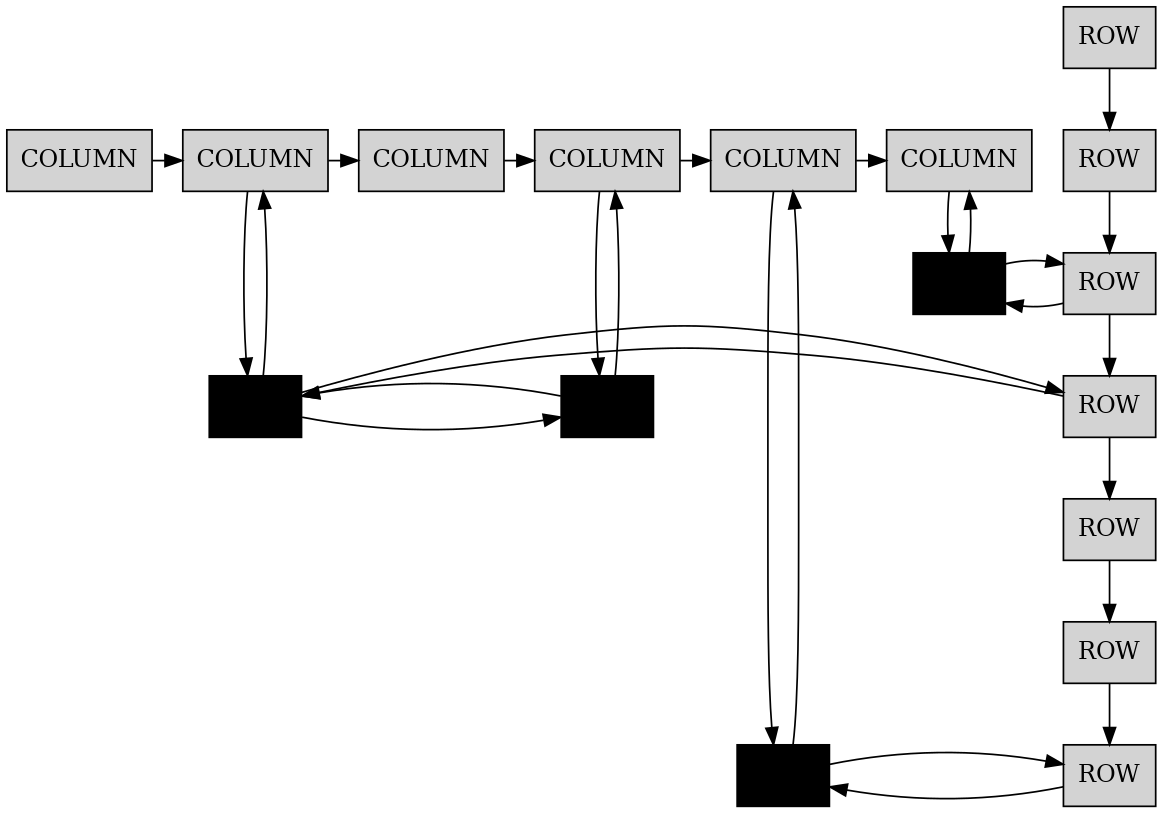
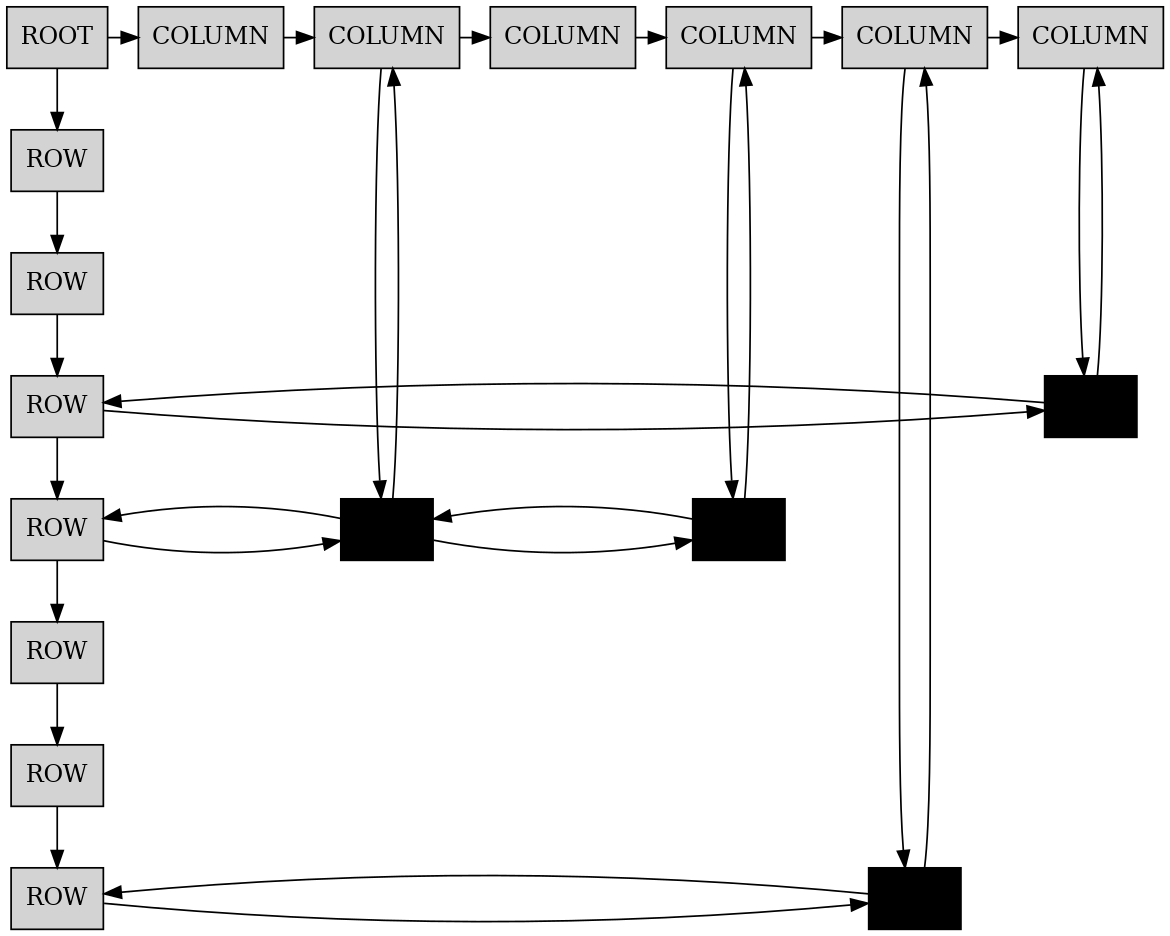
node "ROOT": added
